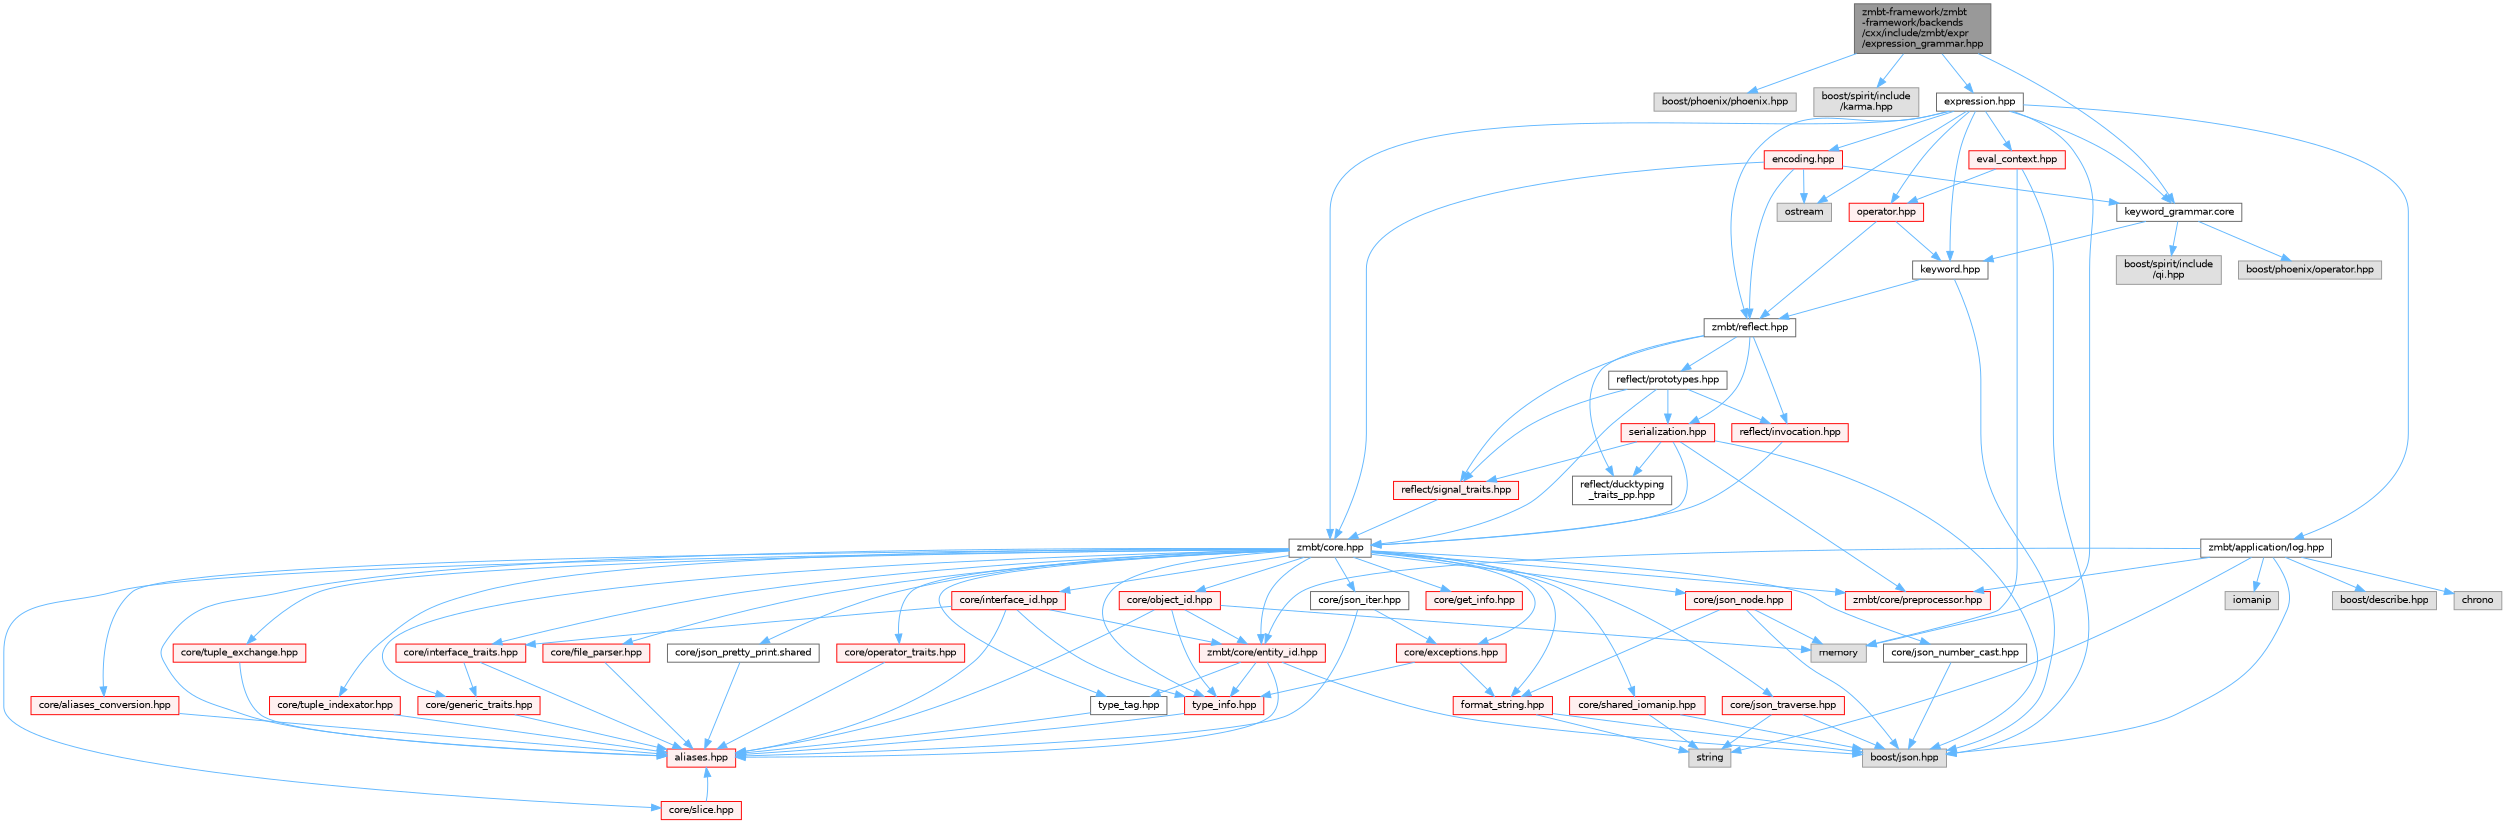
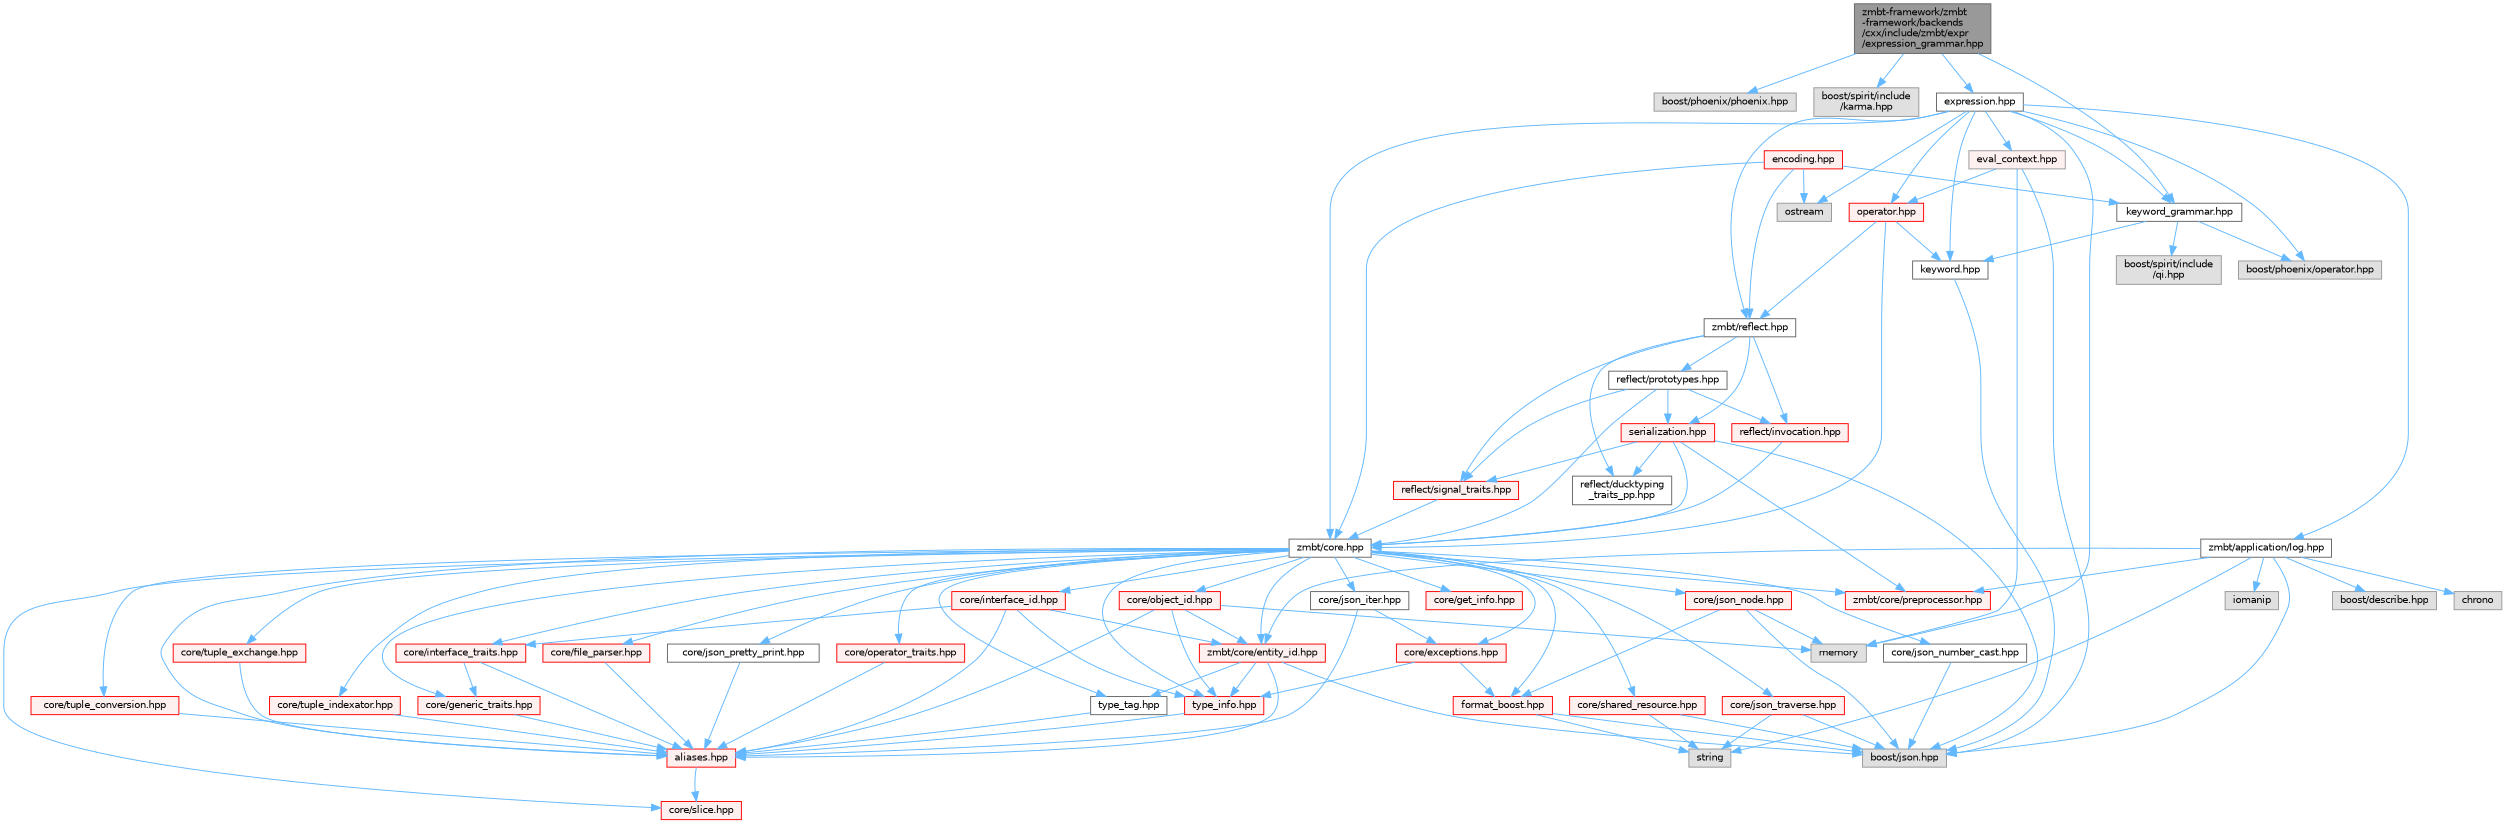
edge "expression.hpp" -> "encoding.hpp": now "expression.hpp" -> "boost/phoenix/operator.hpp"
node "eval_context.hpp": color red -> grey60
node "keyword_grammar.core": label "keyword_grammar.core" -> "keyword_grammar.hpp"
edge "keyword.hpp" -> "zmbt/reflect.hpp": removed
edge "operator.hpp" -> "zmbt/core.hpp": added
node "core/json_pretty_print.shared": label "core/json_pretty_print.shared" -> "core/json_pretty_print.hpp"
node "core/aliases_conversion.hpp": label "core/aliases_conversion.hpp" -> "core/tuple_conversion.hpp"
node "format_string.hpp": label "format_string.hpp" -> "format_boost.hpp"
node "core/shared_iomanip.hpp": label "core/shared_iomanip.hpp" -> "core/shared_resource.hpp"
edge "core/slice.hpp" -> "aliases.hpp": reversed
